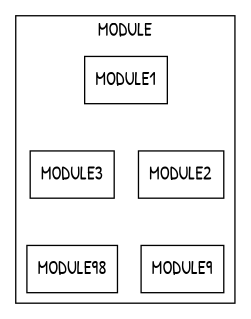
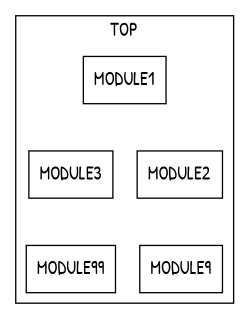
cluster "MODULE": label "MODULE" -> "TOP"
node "MODULE98": label "MODULE98" -> "MODULE99"
